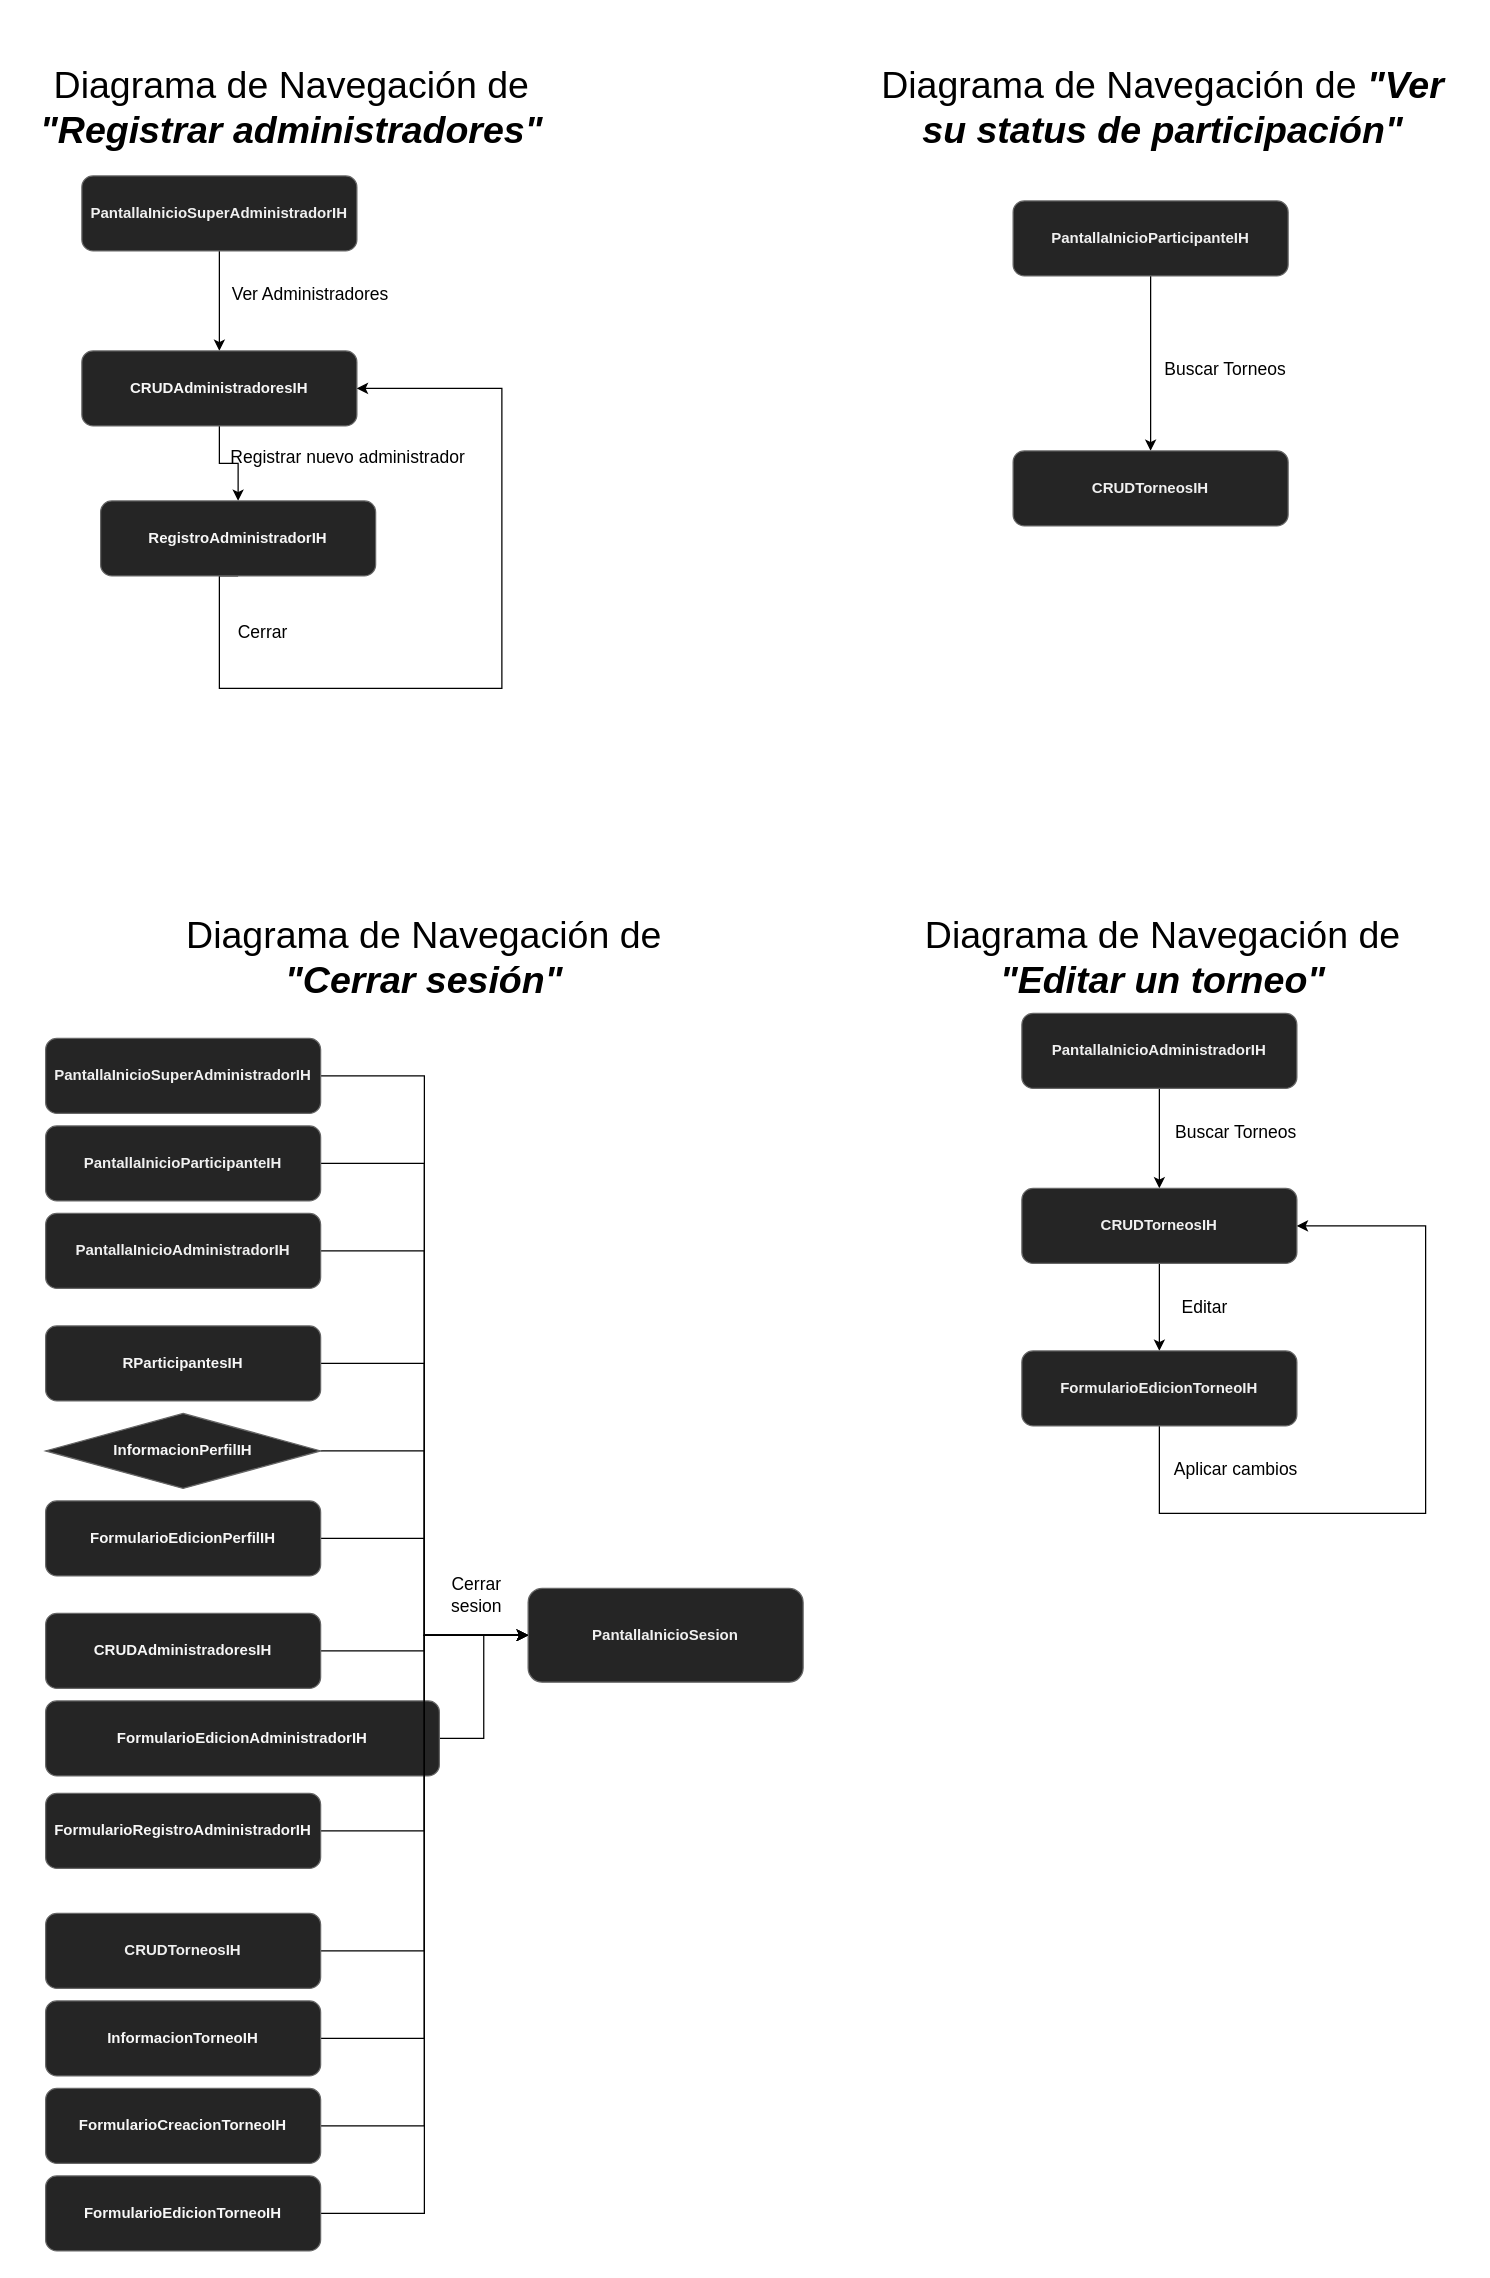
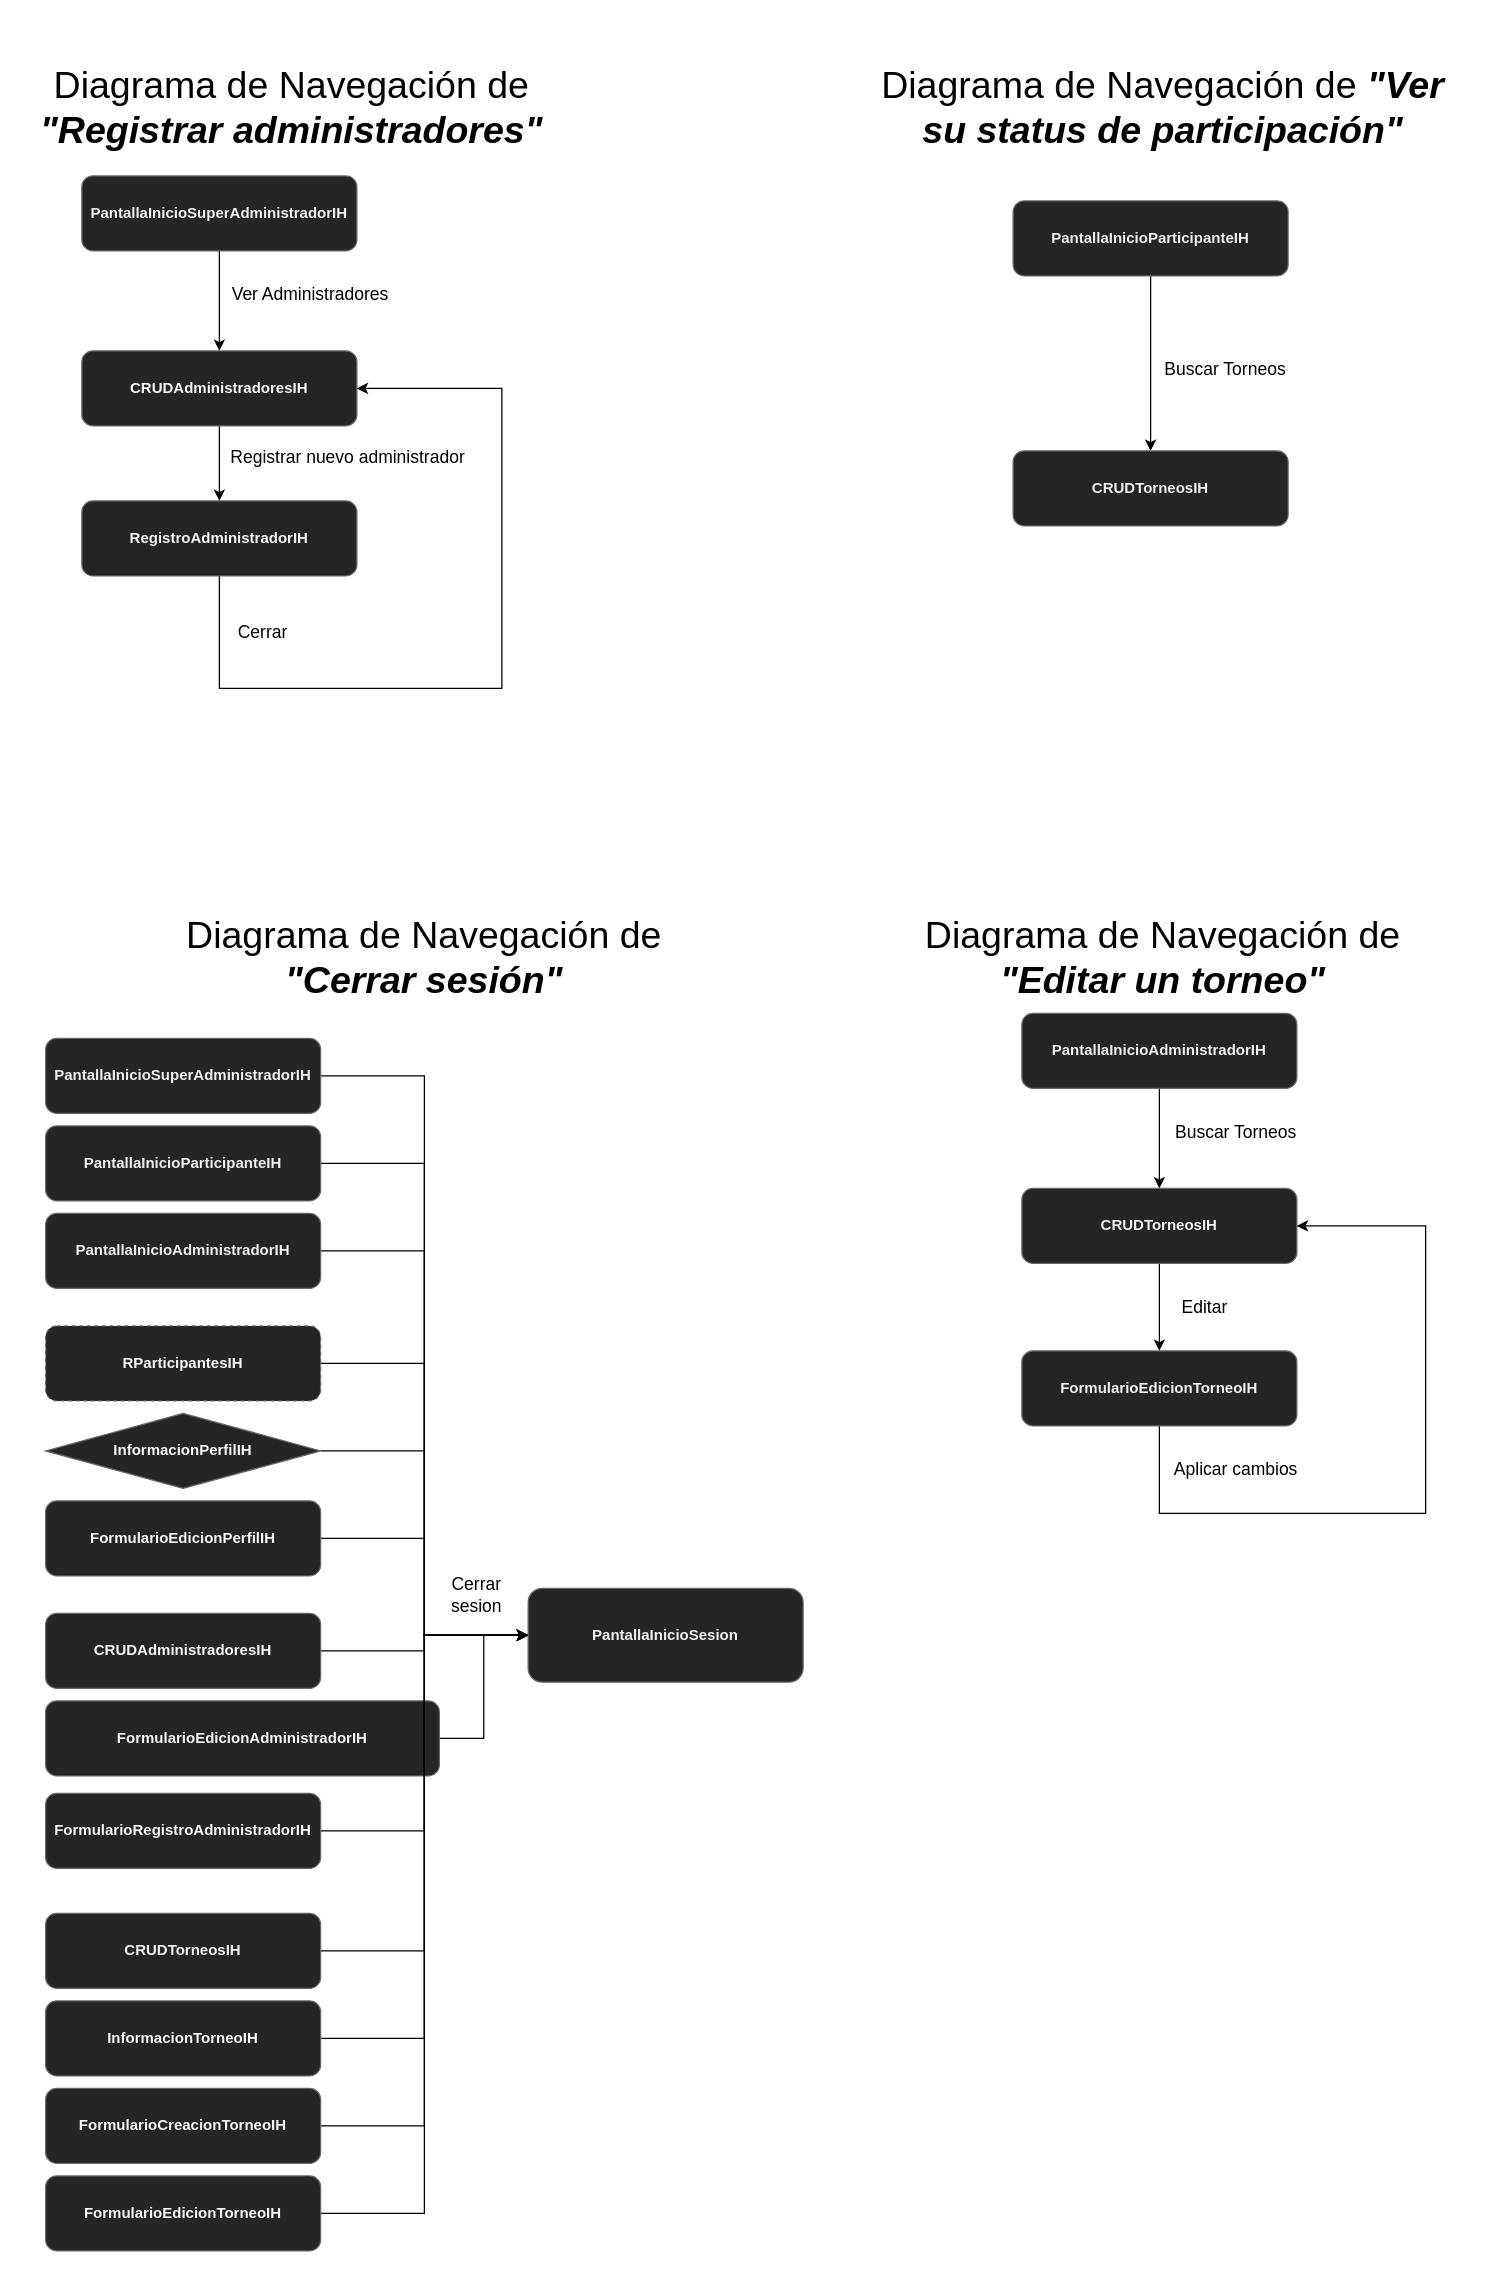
node "RegistroAdministradorIH": moved (238, 538) -> (219, 538)
node "RParticipantesIH": style solid -> dashed
